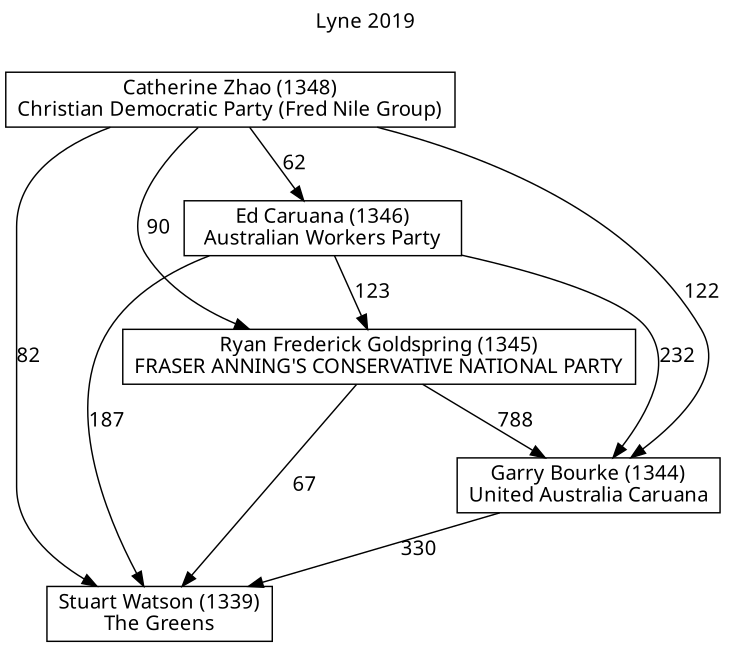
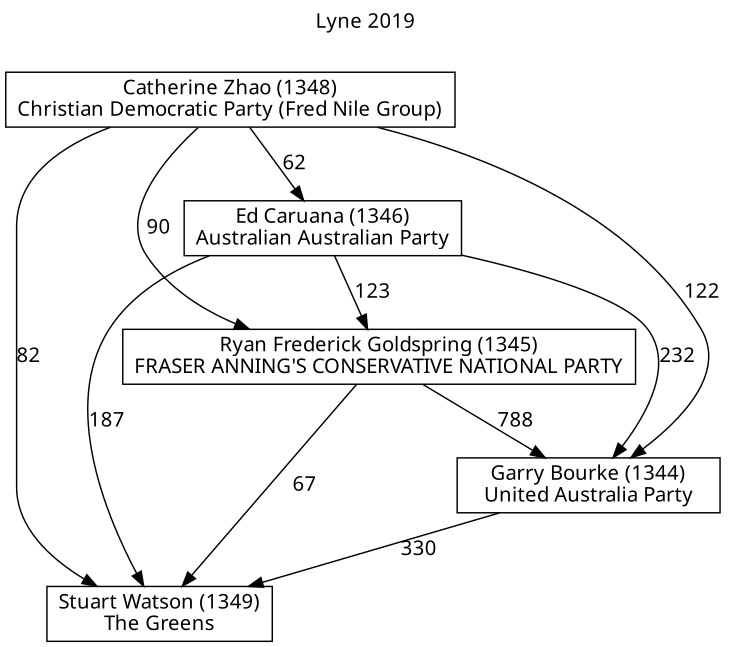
node "Ed Caruana (1346) Australian Workers Party": label "Ed Caruana (1346) Australian Workers Party" -> "Ed Caruana (1346) Australian Australian Party"
node "Garry Bourke (1344) United Australia Caruana": label "Garry Bourke (1344) United Australia Caruana" -> "Garry Bourke (1344) United Australia Party"
node "Stuart Watson (1339) The Greens": label "Stuart Watson (1339) The Greens" -> "Stuart Watson (1349) The Greens"
